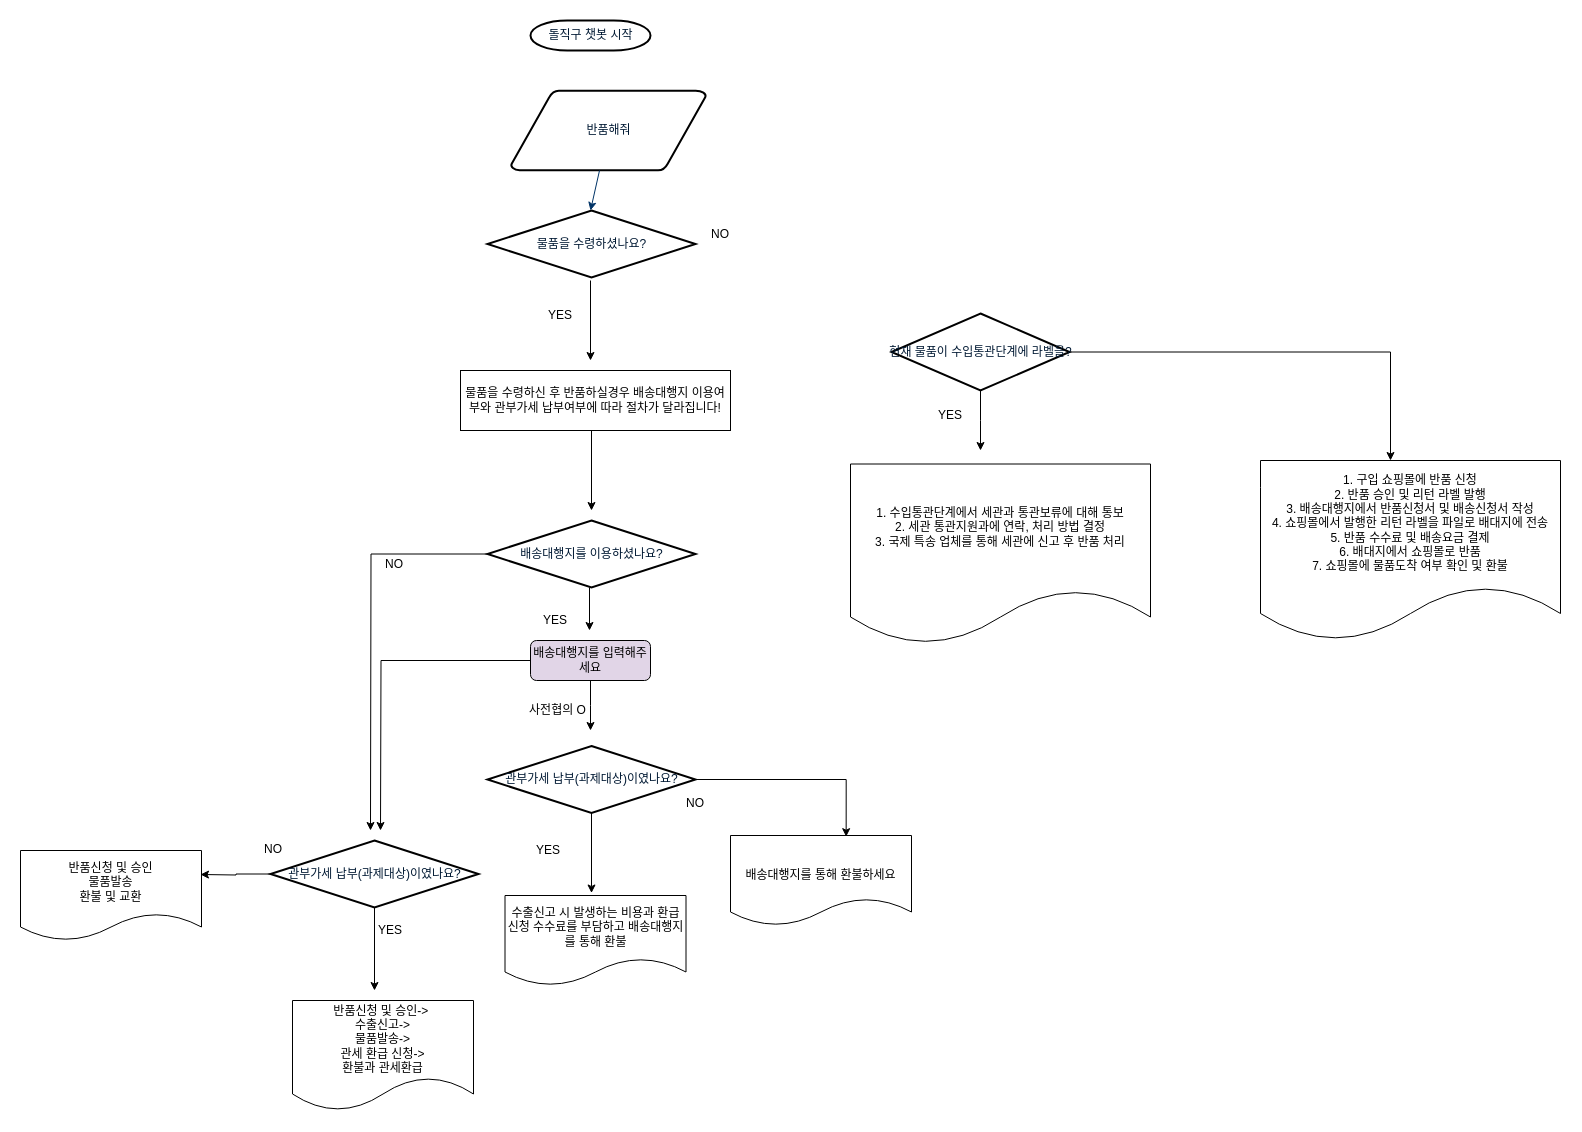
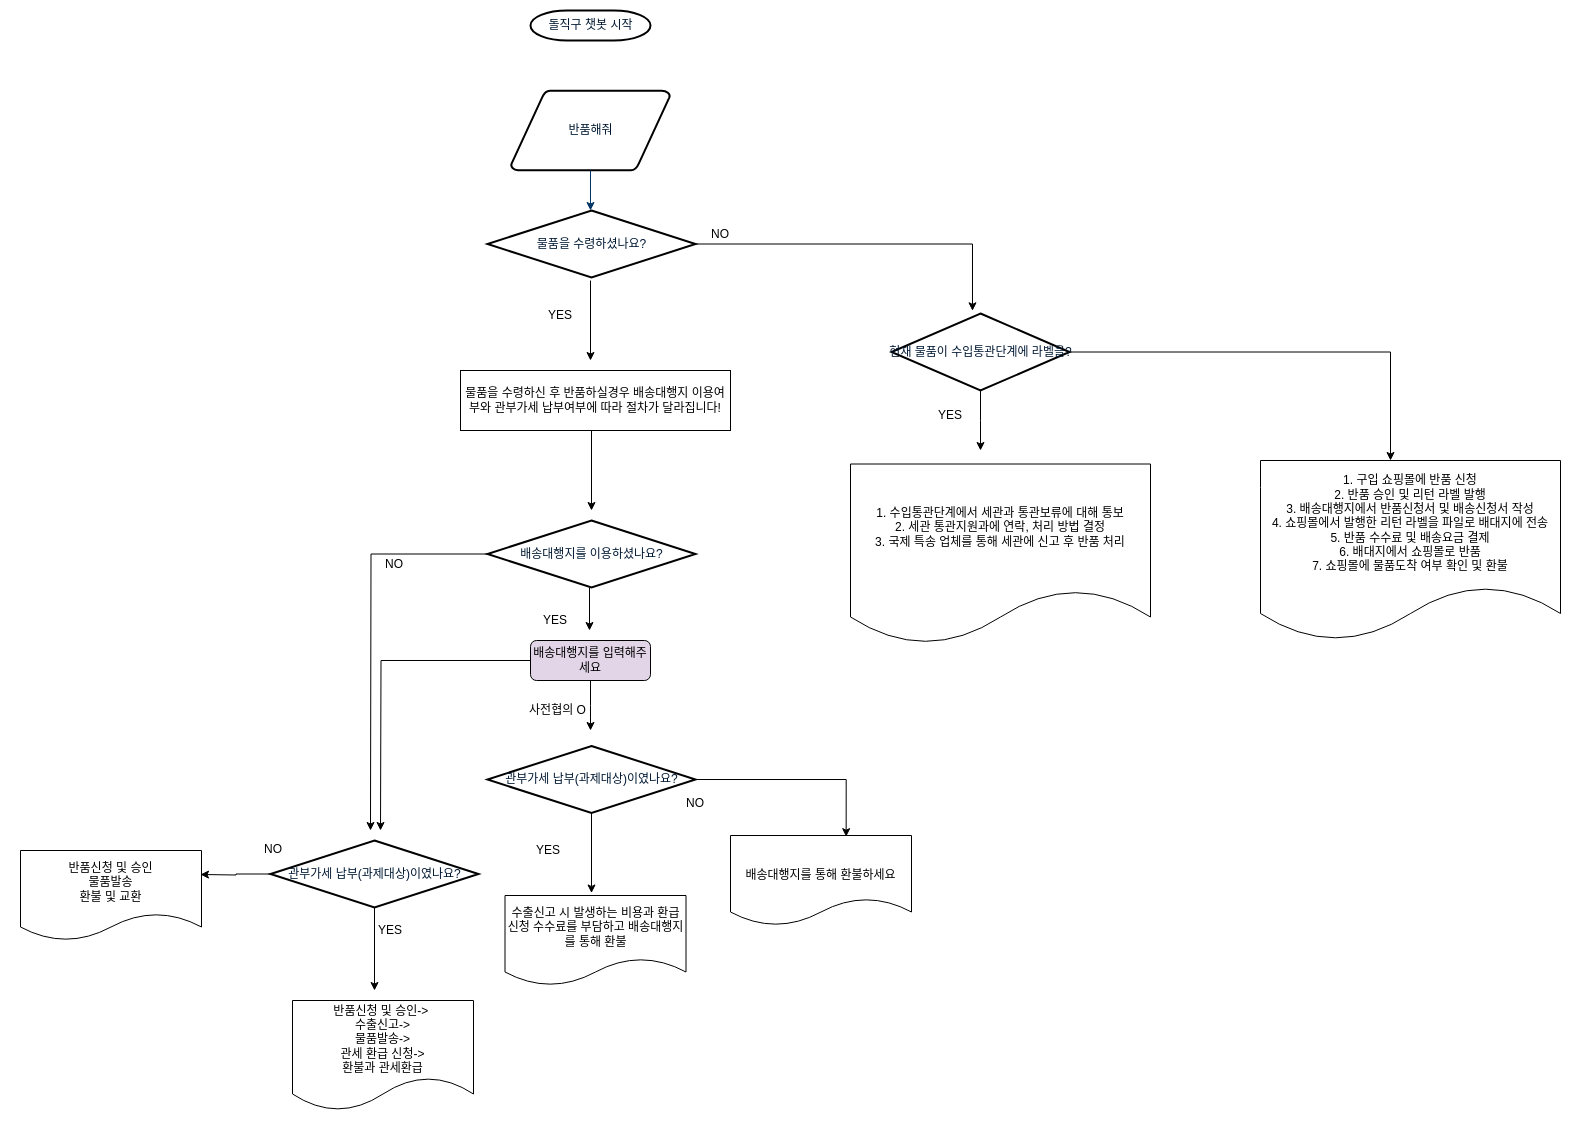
node "돌직구 챗봇 시작": moved (591, 36) -> (591, 26)
node "반품해줘": size 195x80 -> 159x80
edge "물품을 수령하셨나요?" -> "현재 물품이 수입통관단계에 라벨을?": added
